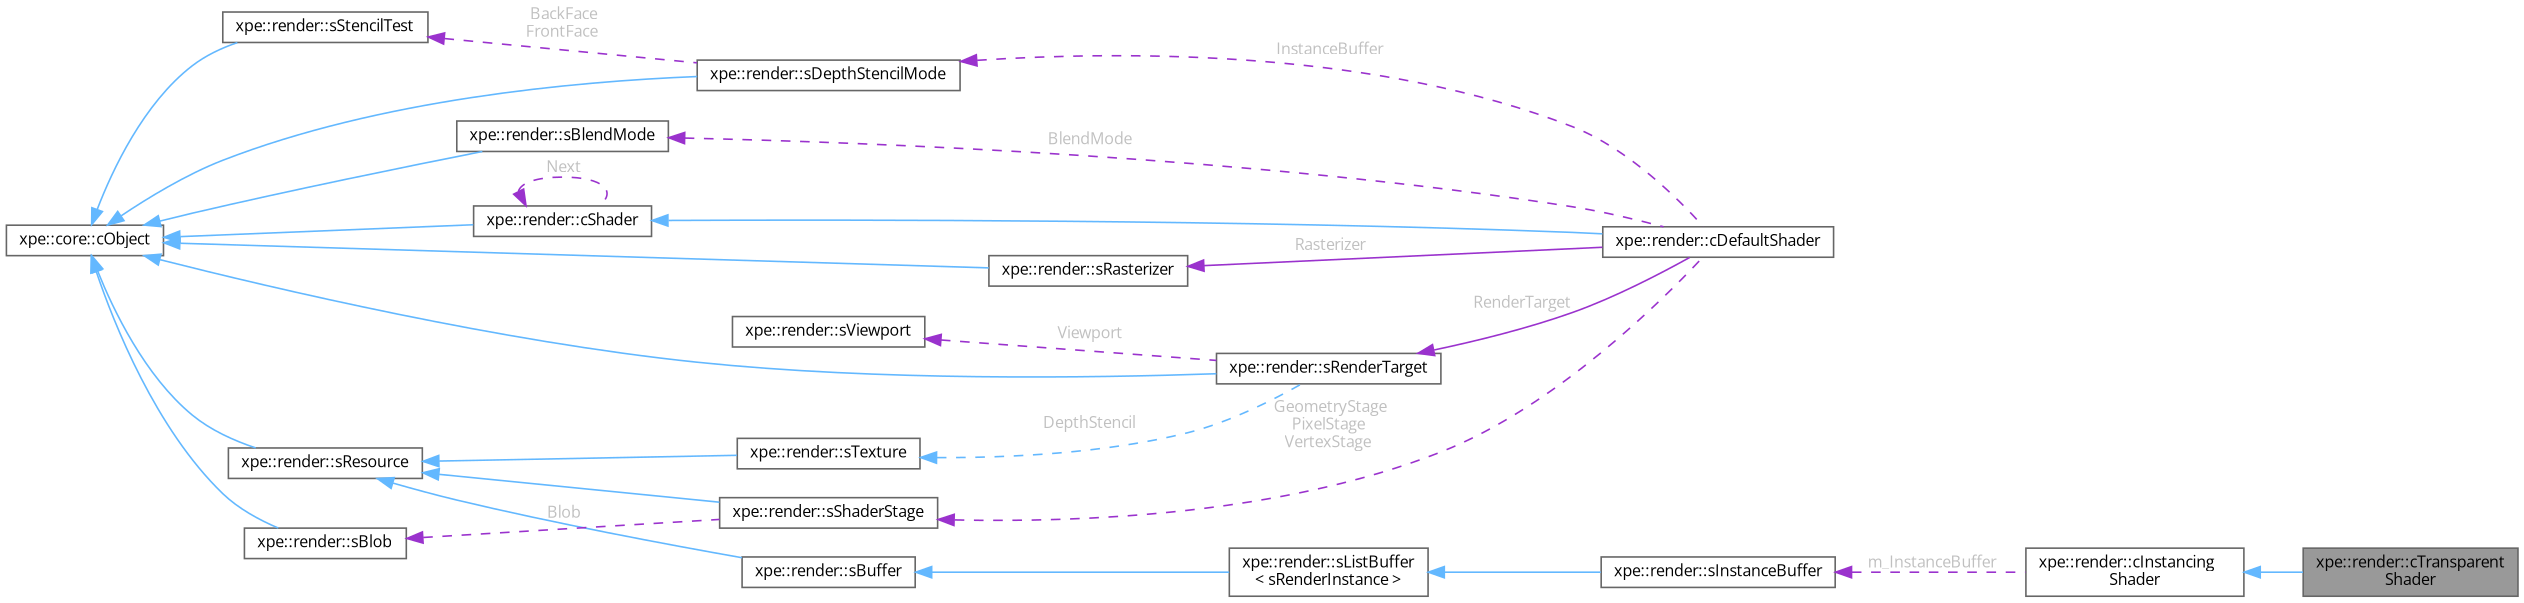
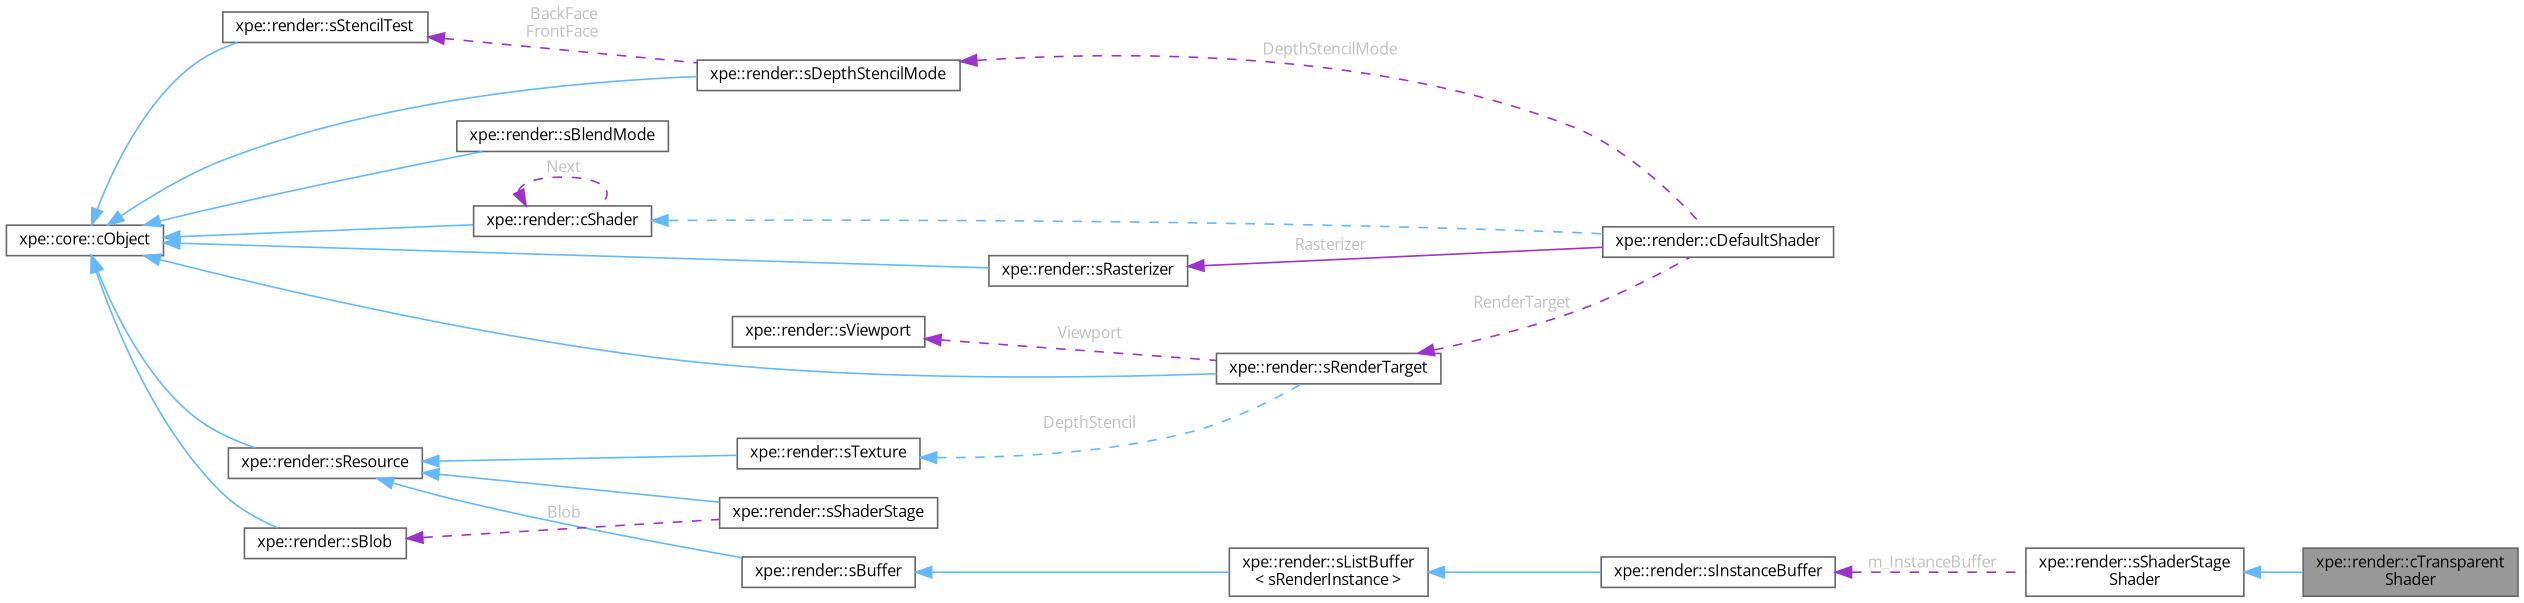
edge "xpe::render::cDefaultShader" -> "xpe::render::sDepthStencilMode": label " InstanceBuffer" -> " DepthStencilMode"
edge "xpe::render::cDefaultShader" -> "xpe::render::sBlendMode": removed, label "BlendMode"
edge "xpe::render::cDefaultShader" -> "xpe::render::cShader": style solid -> dashed
edge "xpe::render::cDefaultShader" -> "xpe::render::sRenderTarget": style solid -> dashed
edge "xpe::render::cDefaultShader" -> "xpe::render::sShaderStage": removed, label "GeometryStage PixelStage VertexStage"
node "xpe::render::cInstancing Shader": label "xpe::render::cInstancing Shader" -> "xpe::render::sShaderStage Shader"
